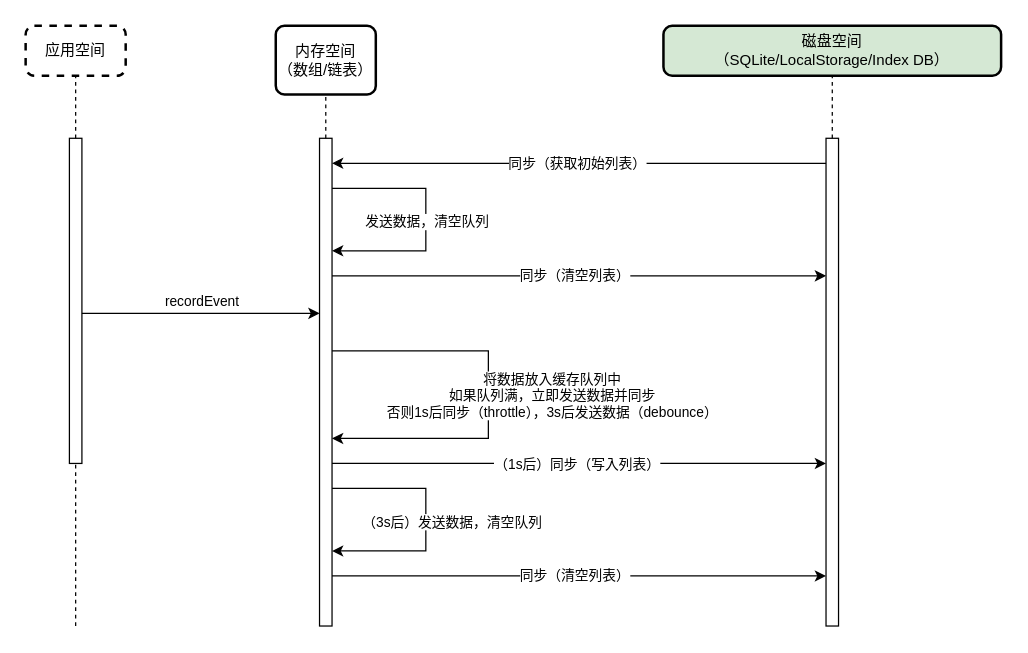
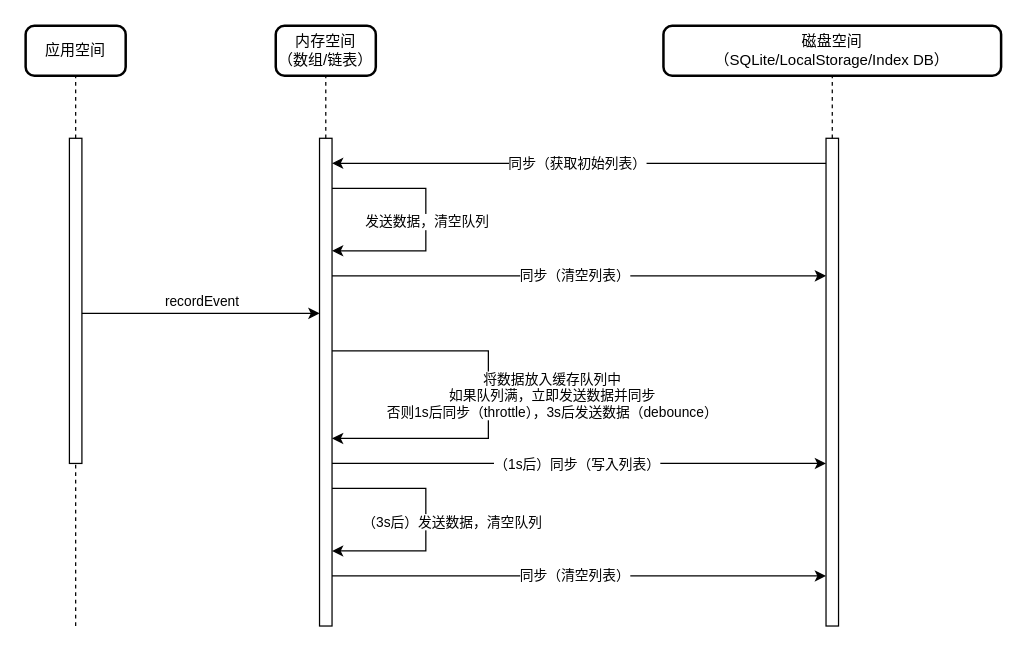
node "应用空间": style dashed -> solid
node "磁盘空间 （SQLite/LocalStorage/Index DB）": fillcolor #d5e8d4 -> #ffffff
node "内存空间 （数组/链表）": size 100x69 -> 100x50
